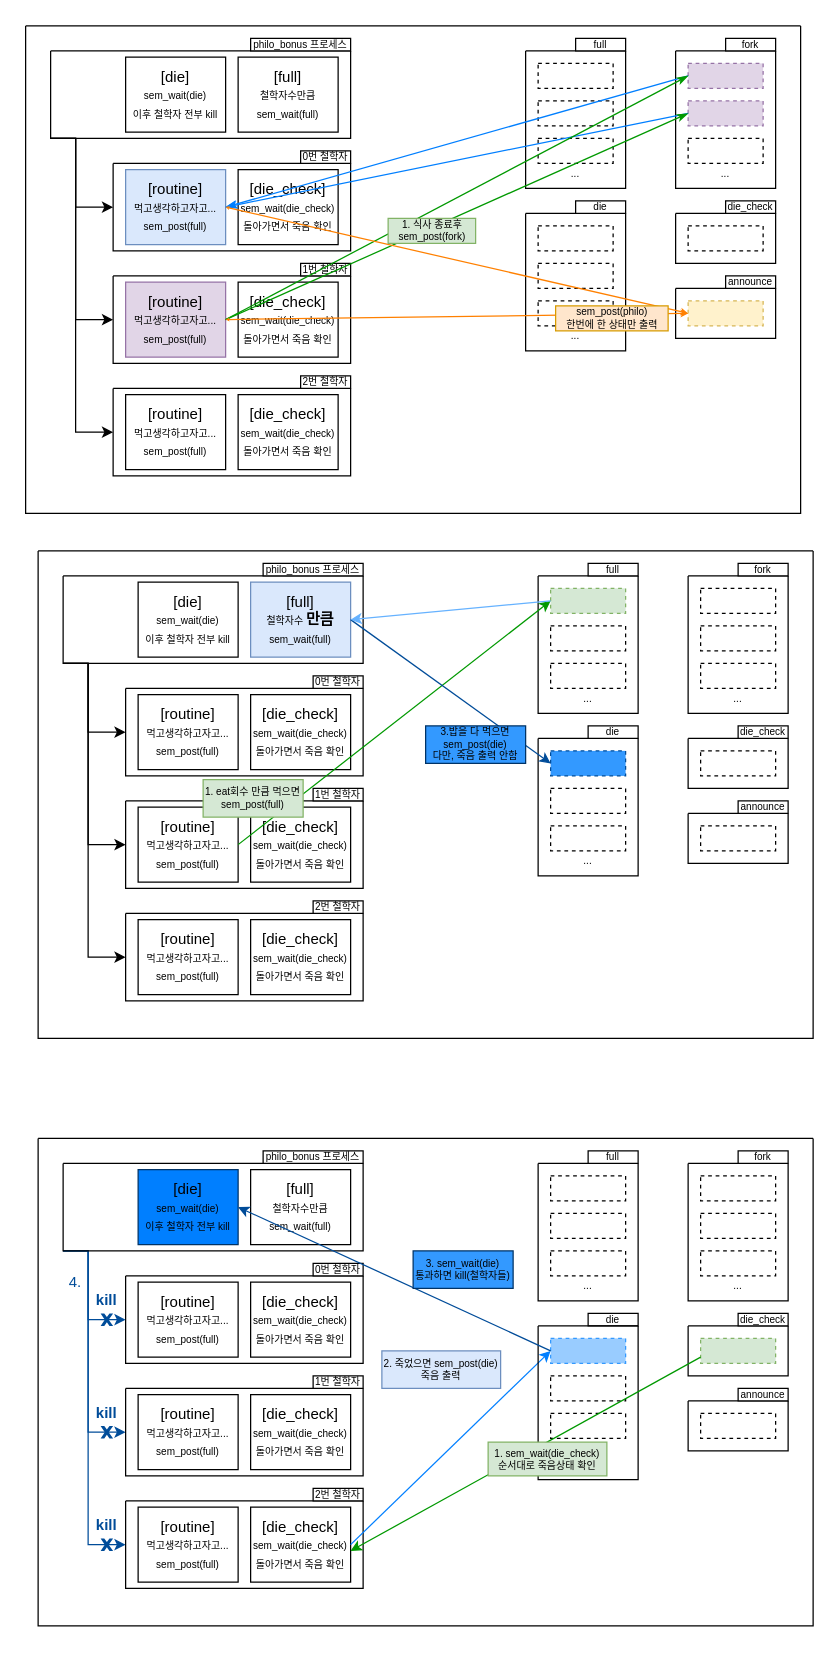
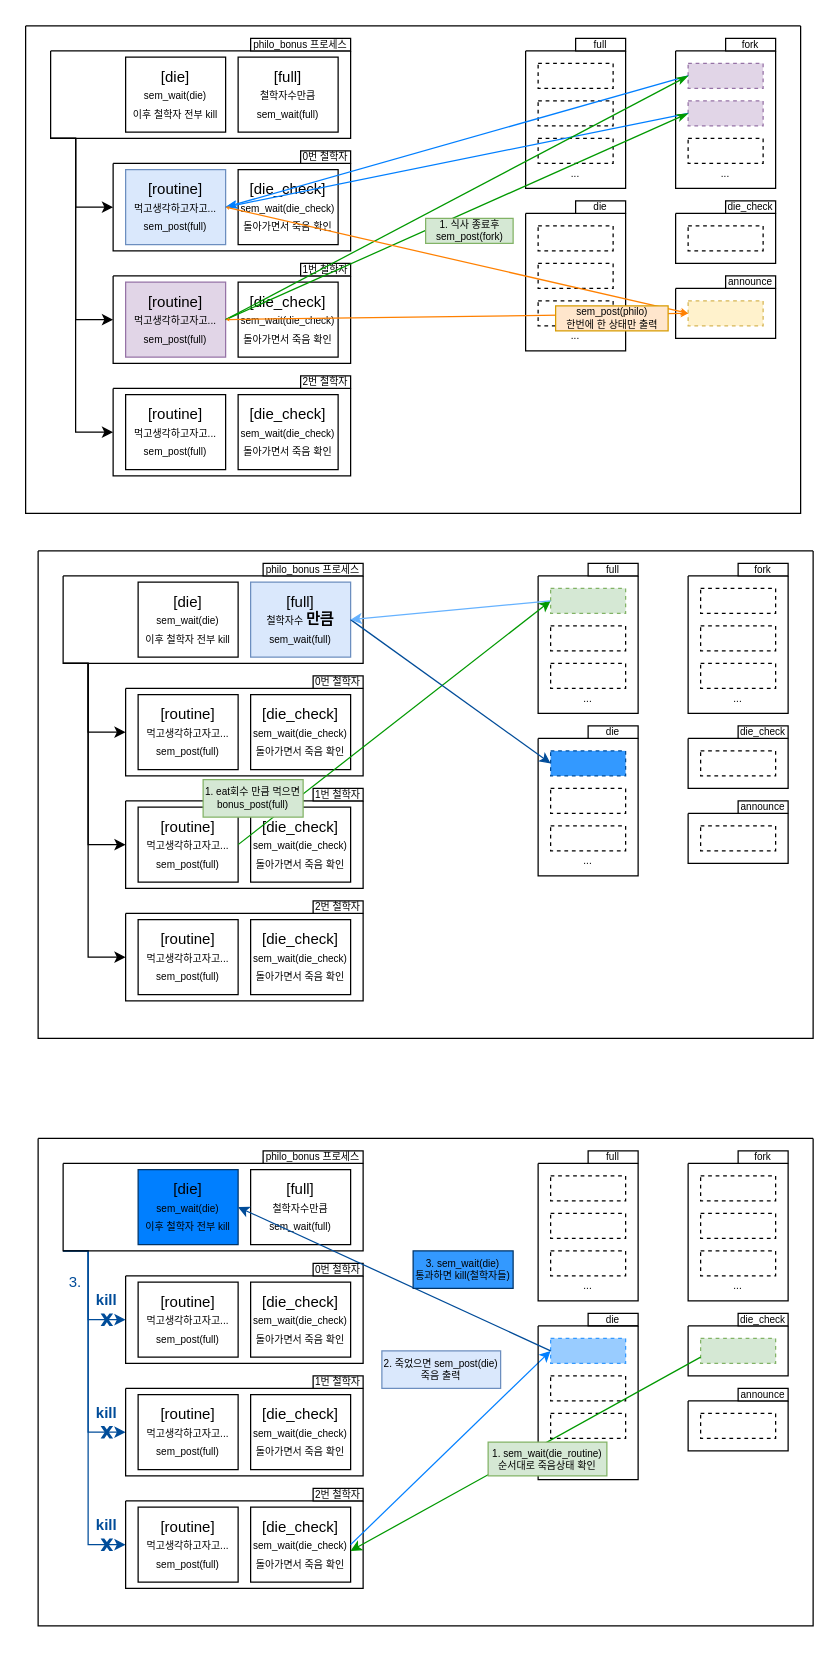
node "1. 식사 종료후 sem_post(fork)": moved (432, 231) -> (469, 231)
node "3.밥을 다 먹으면 sem_post(die) 다만, 죽음 출력 안함": removed
node "1. eat회수 만큼 먹으면 sem_post(full)": label "1. eat회수 만큼 먹으면 sem_post(full)" -> "1. eat회수 만큼 먹으면 bonus_post(full)"
node "4.": label "4." -> "3."
node "1. sem_wait(die_check) 순서대로 죽음상태 확인": label "1. sem_wait(die_check) 순서대로 죽음상태 확인" -> "1. sem_wait(die_routine) 순서대로 죽음상태 확인"
